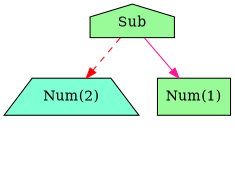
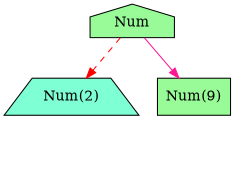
node "Sub": label "Sub" -> "Num"
node "Num(1)": label "Num(1)" -> "Num(9)"
